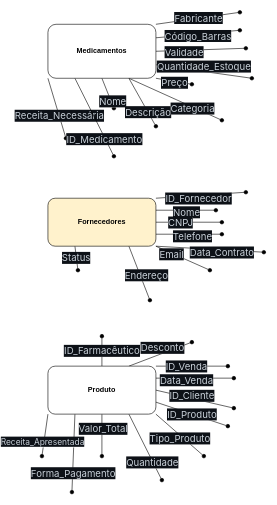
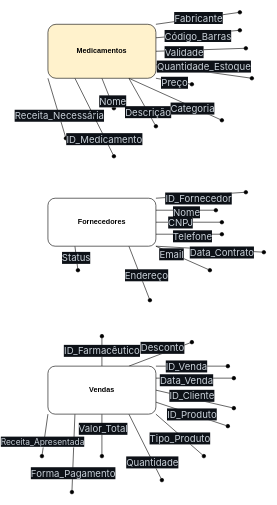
node "Medicamentos": fillcolor #ffffff -> #fff2cc
node "Fornecedores": fillcolor #fff2cc -> #ffffff
node "Produto": label "Produto" -> "Vendas"
